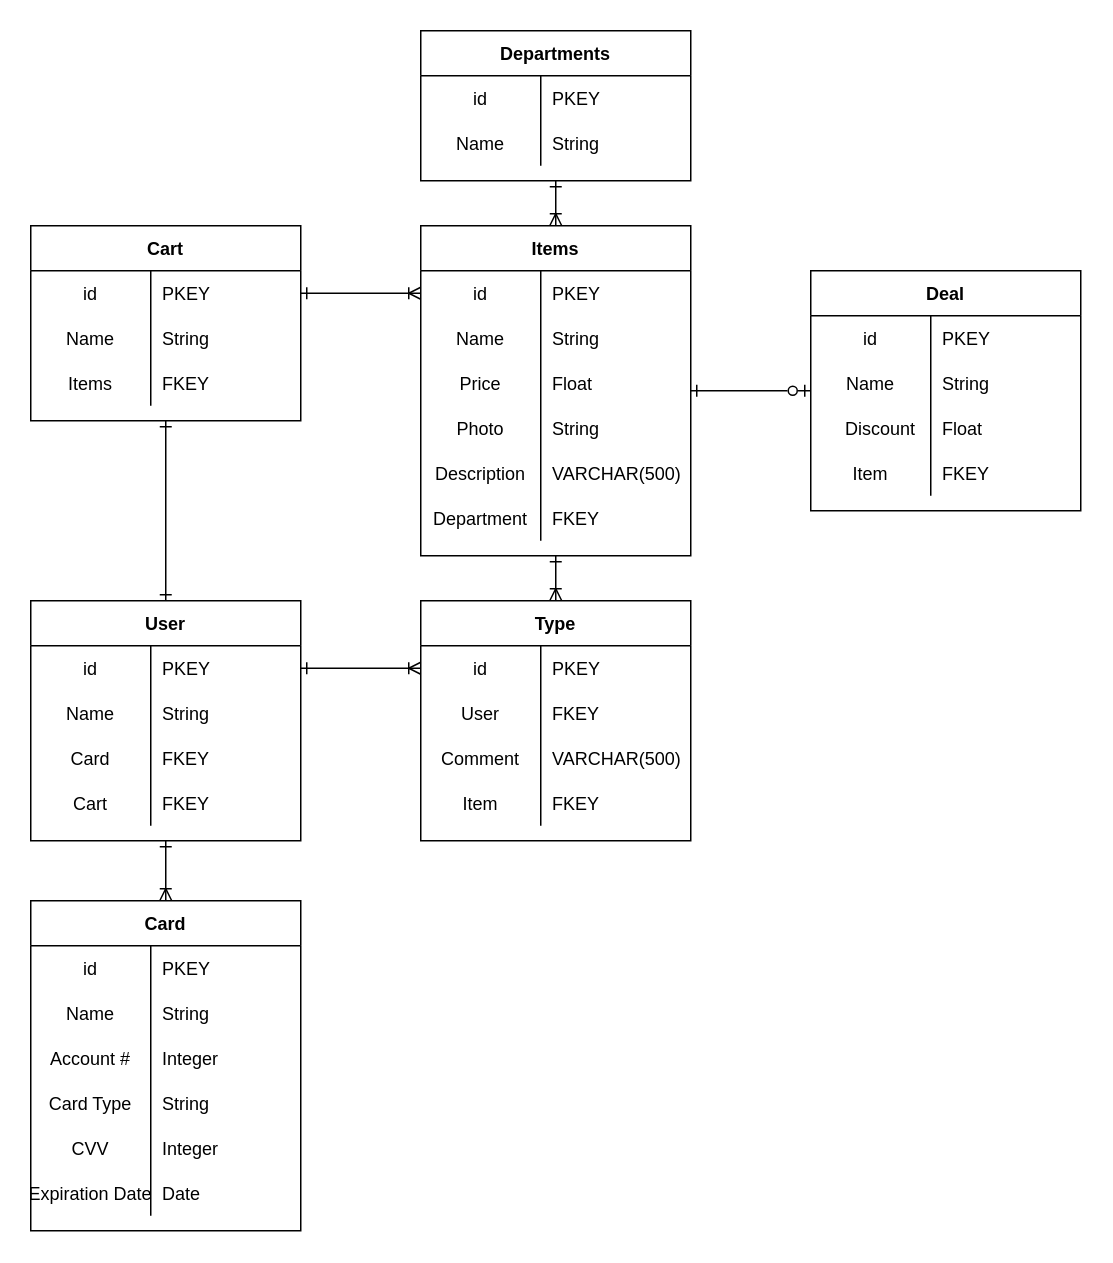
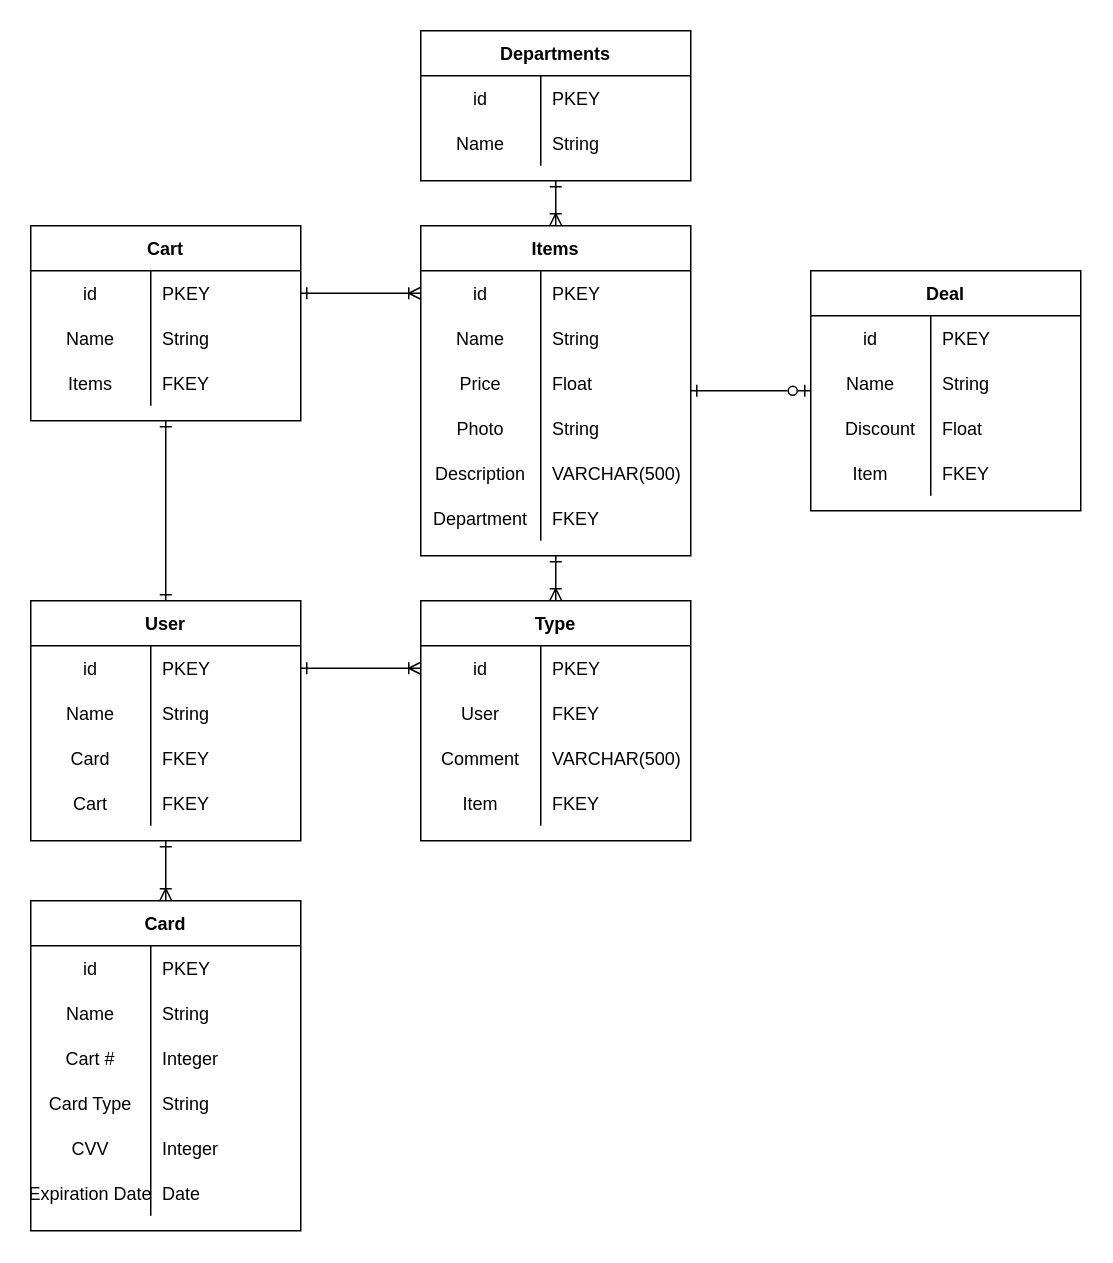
node "Account #": label "Account #" -> "Cart #"
